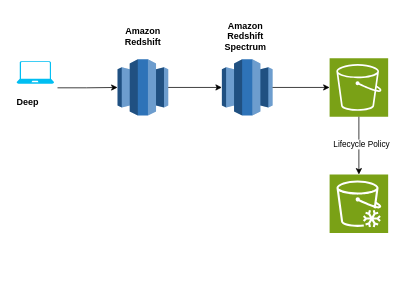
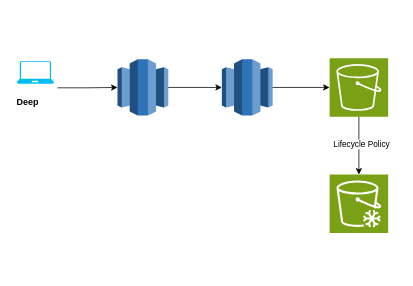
node "Amazon RedshiftSpectrum": removed
node "Amazon Redshift": removed
